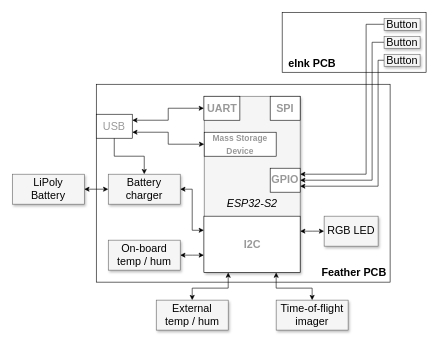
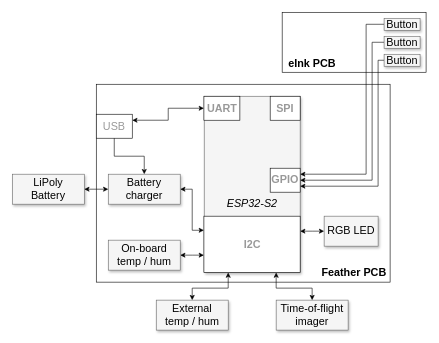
edge "USB" -- "Mass Storage Device": removed
node "Mass Storage Device": removed
